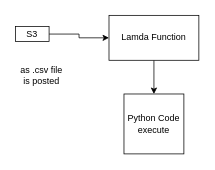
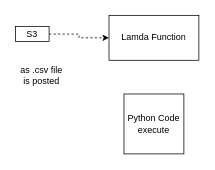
edge "S3" -> "Lamda Function": style solid -> dashed
edge "Lamda Function" -> "Python Code execute": removed
